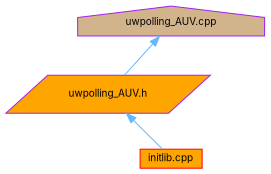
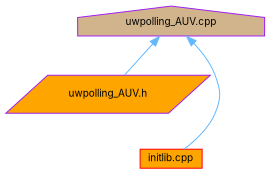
edge "initlib.cpp" -> "uwpolling_AUV.h": now "initlib.cpp" -> "uwpolling_AUV.cpp"
